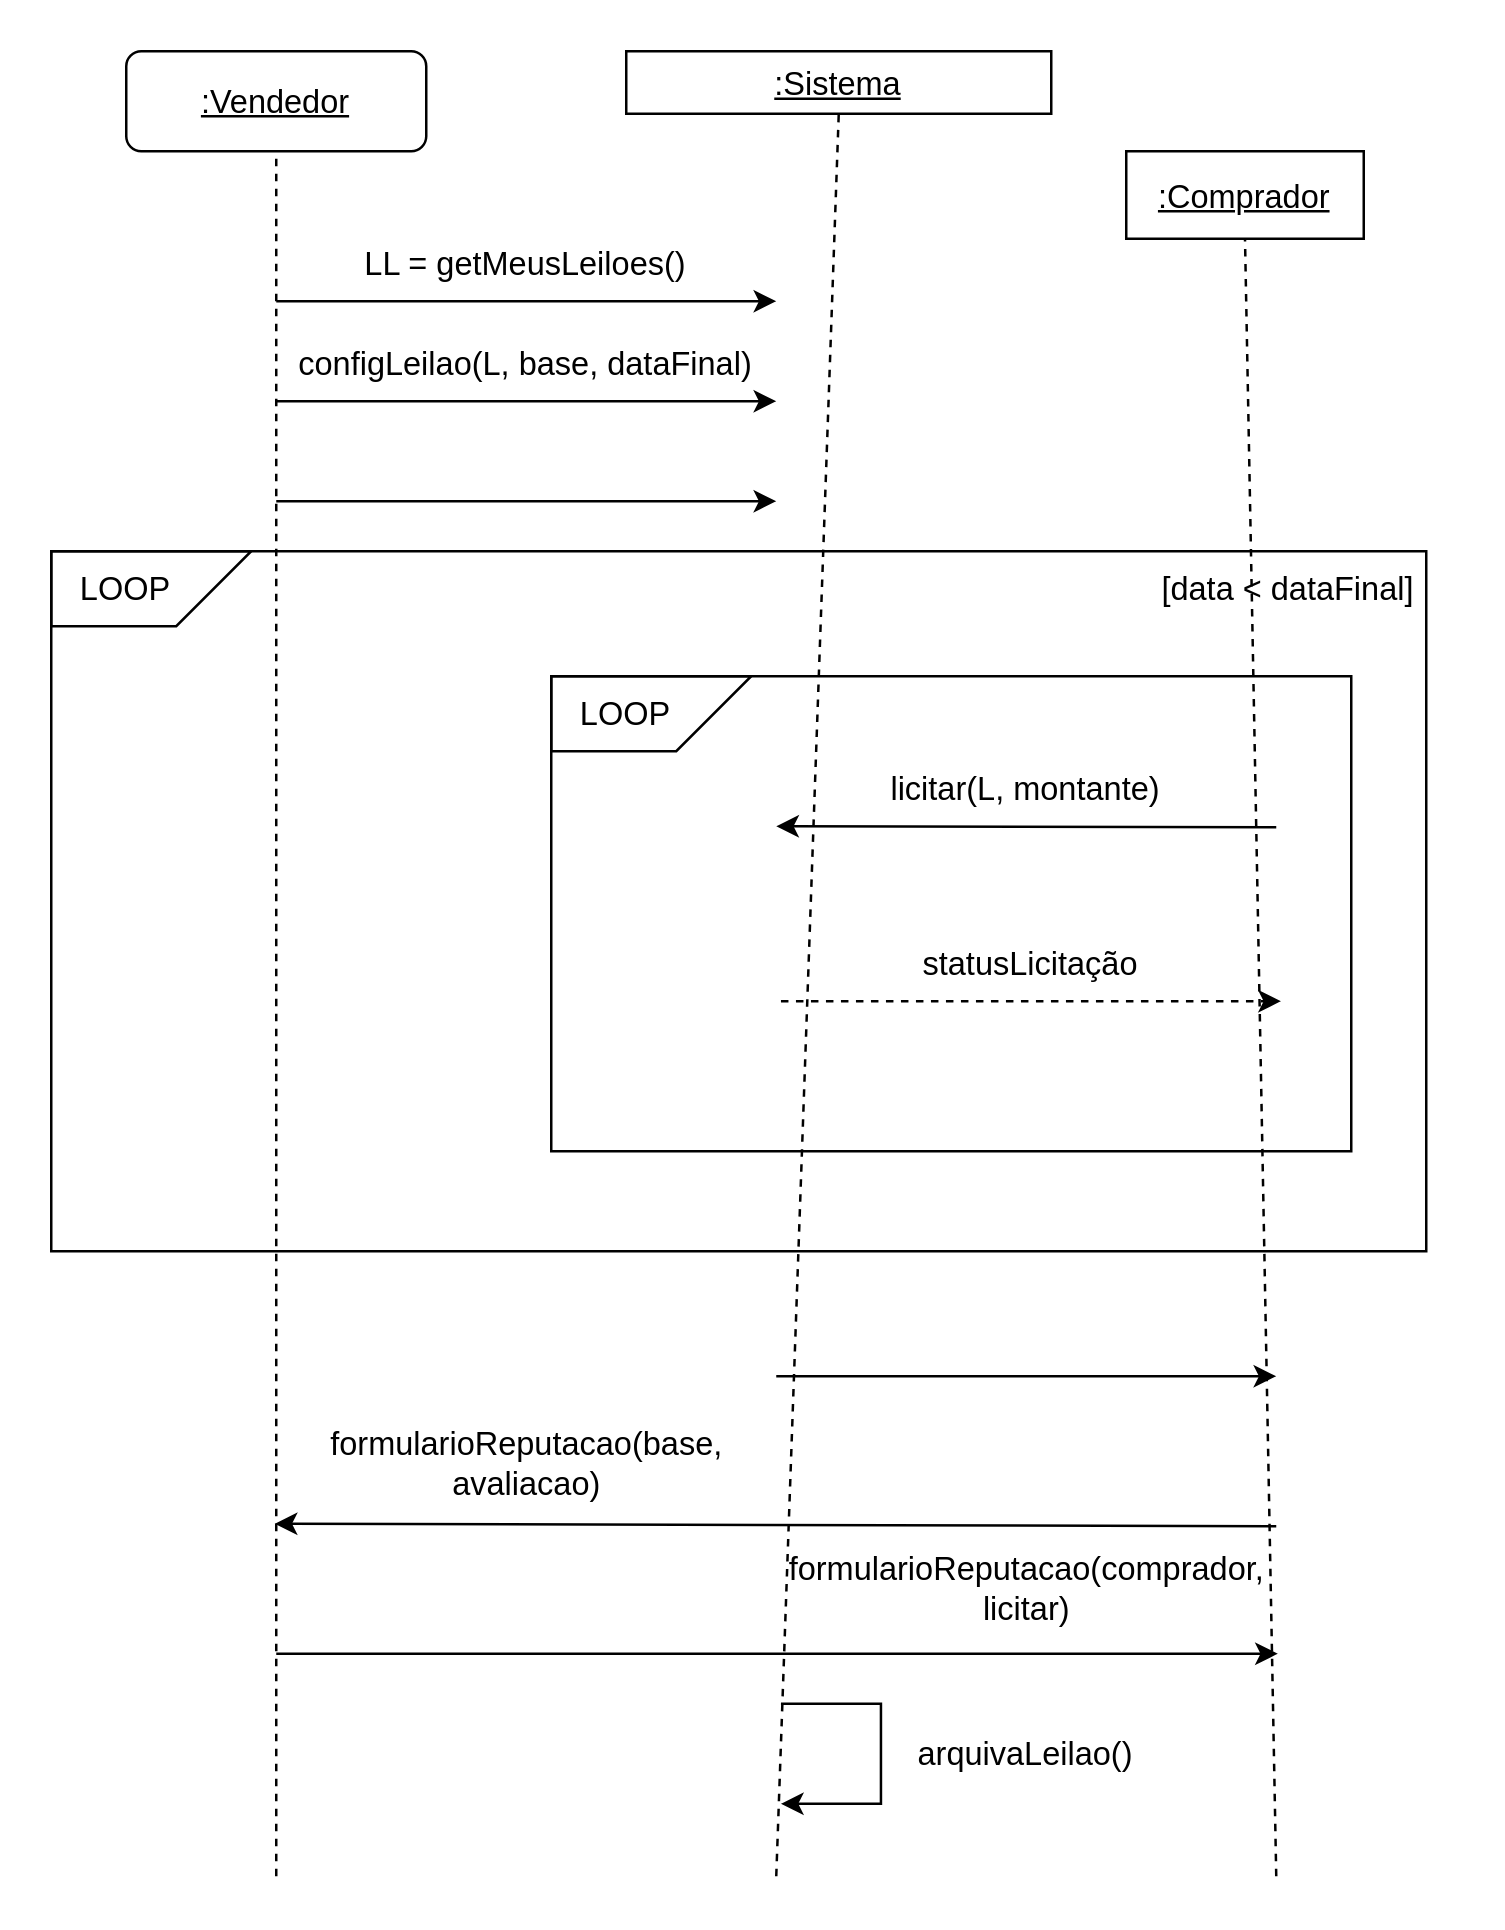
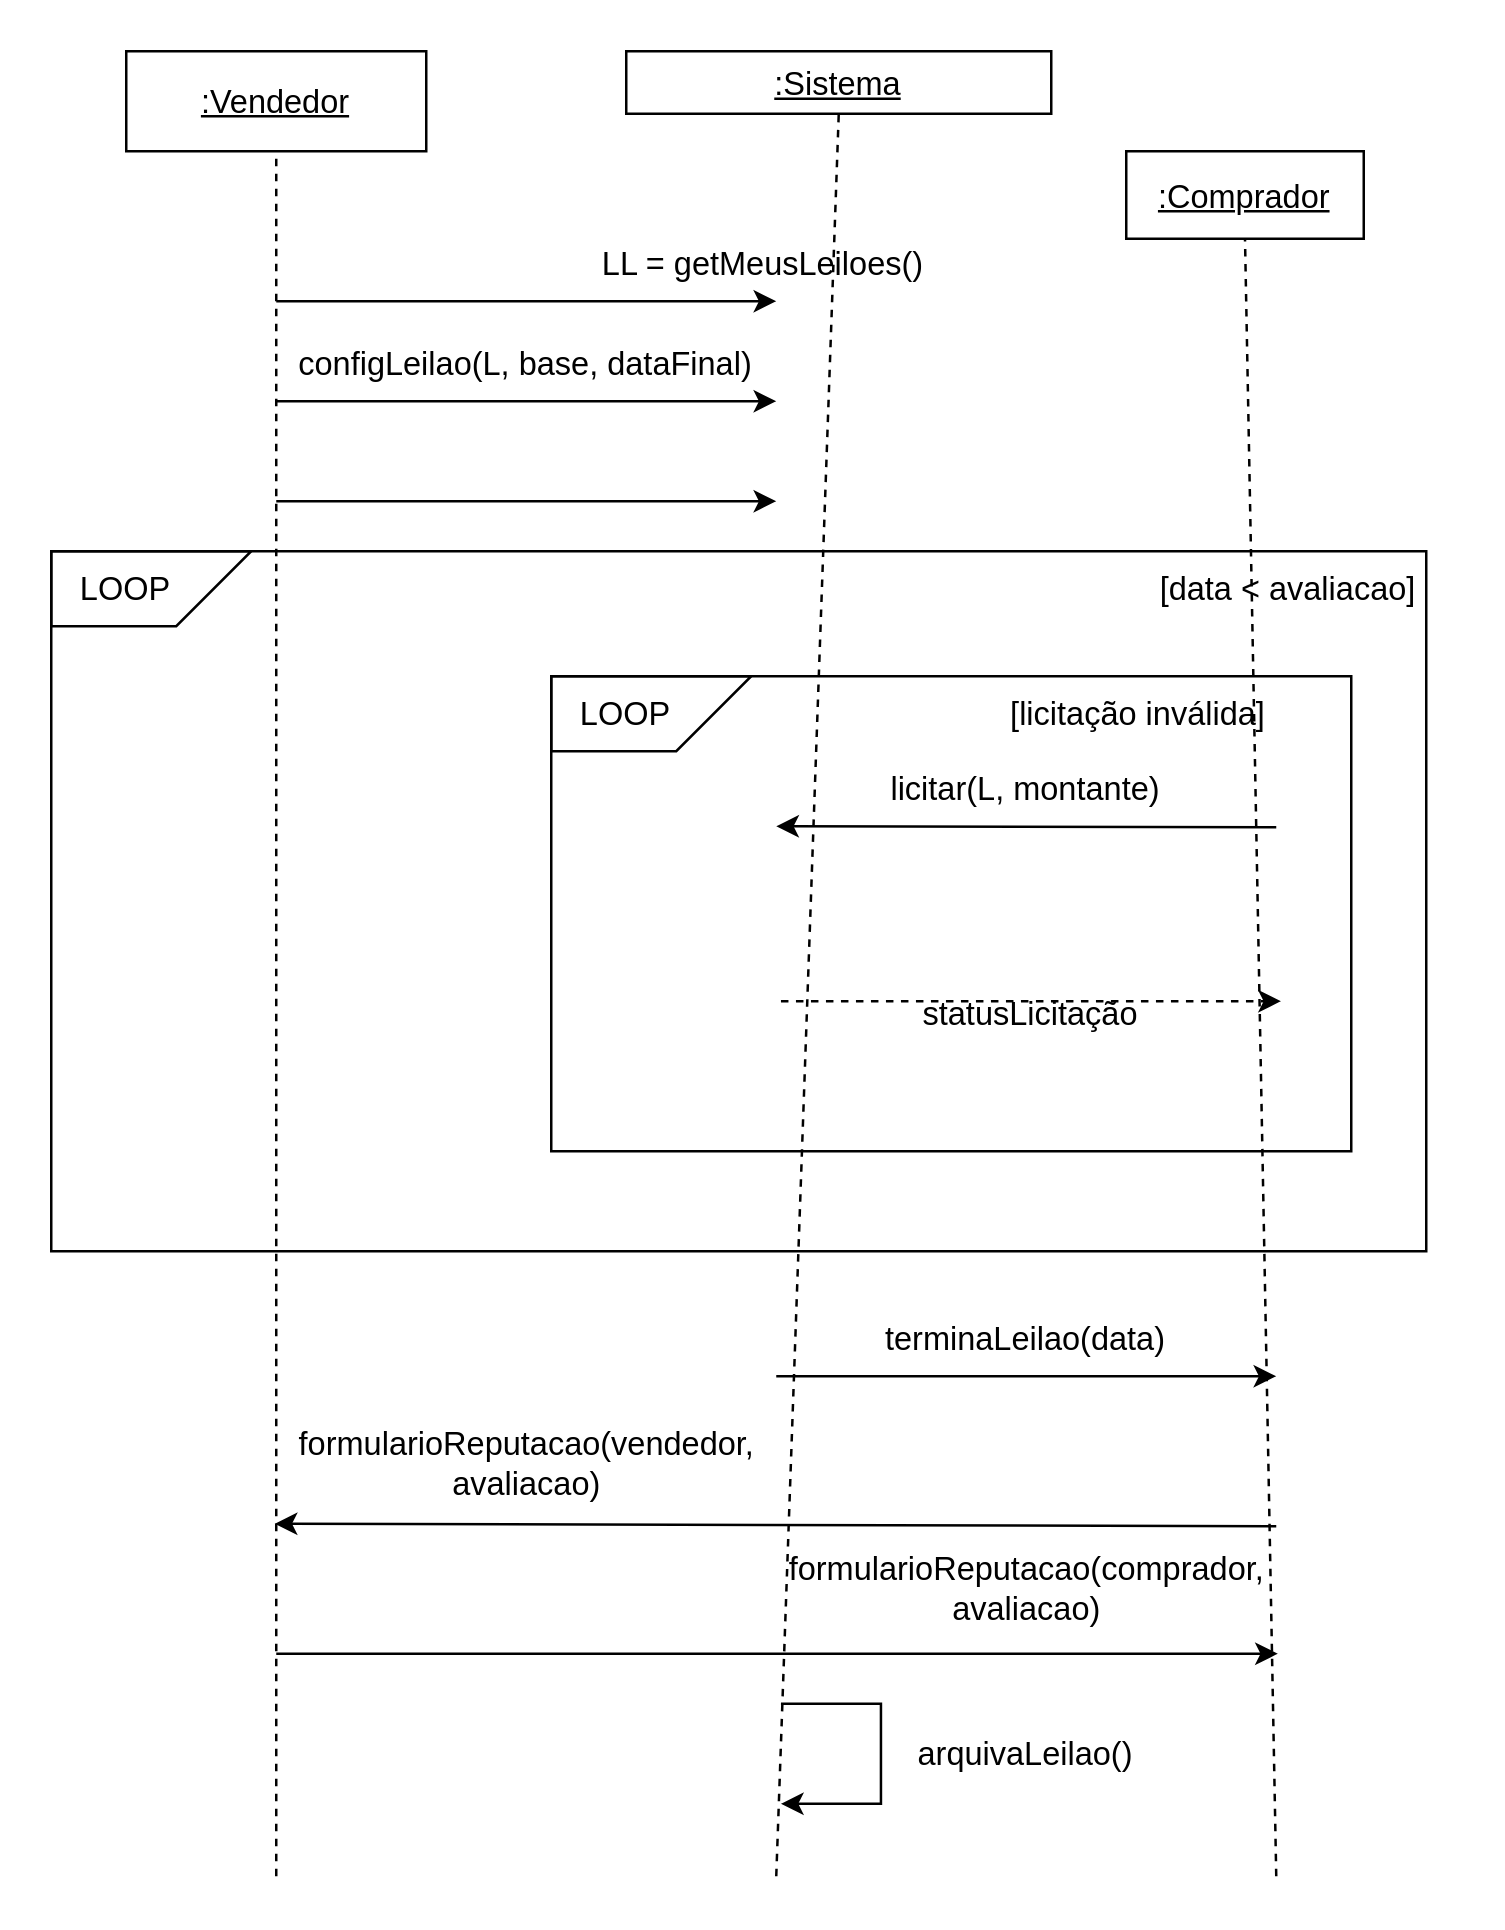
node ":Vendedor": shape rounded rectangle -> rectangle
node "LL = getMeusLeiloes()": moved (526, 264) -> (764, 264)
node "[data < dataFinal]": label "[data < dataFinal]" -> "[data < avaliacao]"
node "[licitação inválida]": added
node "statusLicitação": moved (1031, 964) -> (1031, 1014)
node "terminaLeilao(data)": added
node "formularioReputacao(base, avaliacao)": label "formularioReputacao(base, avaliacao)" -> "formularioReputacao(vendedor, avaliacao)"
node "formularioReputacao(comprador, licitar)": label "formularioReputacao(comprador, licitar)" -> "formularioReputacao(comprador, avaliacao)"
